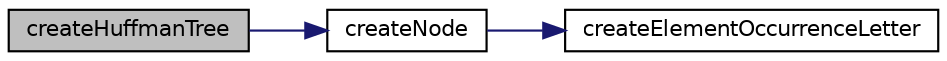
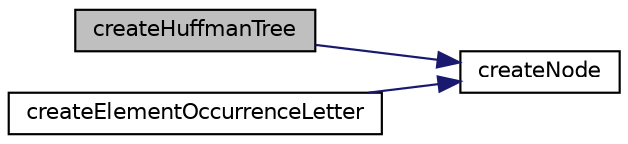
edge "createNode" -> "createElementOccurrenceLetter": reversed
